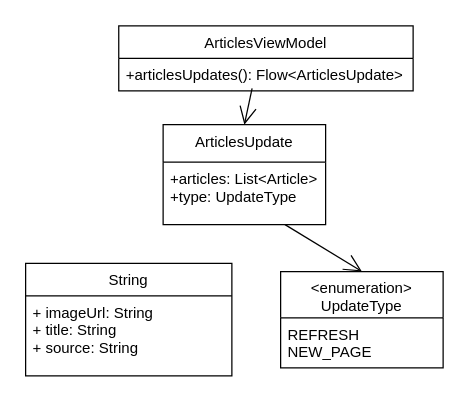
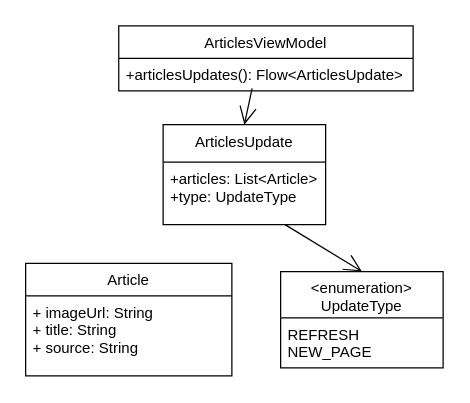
node "String": label "String" -> "Article"
